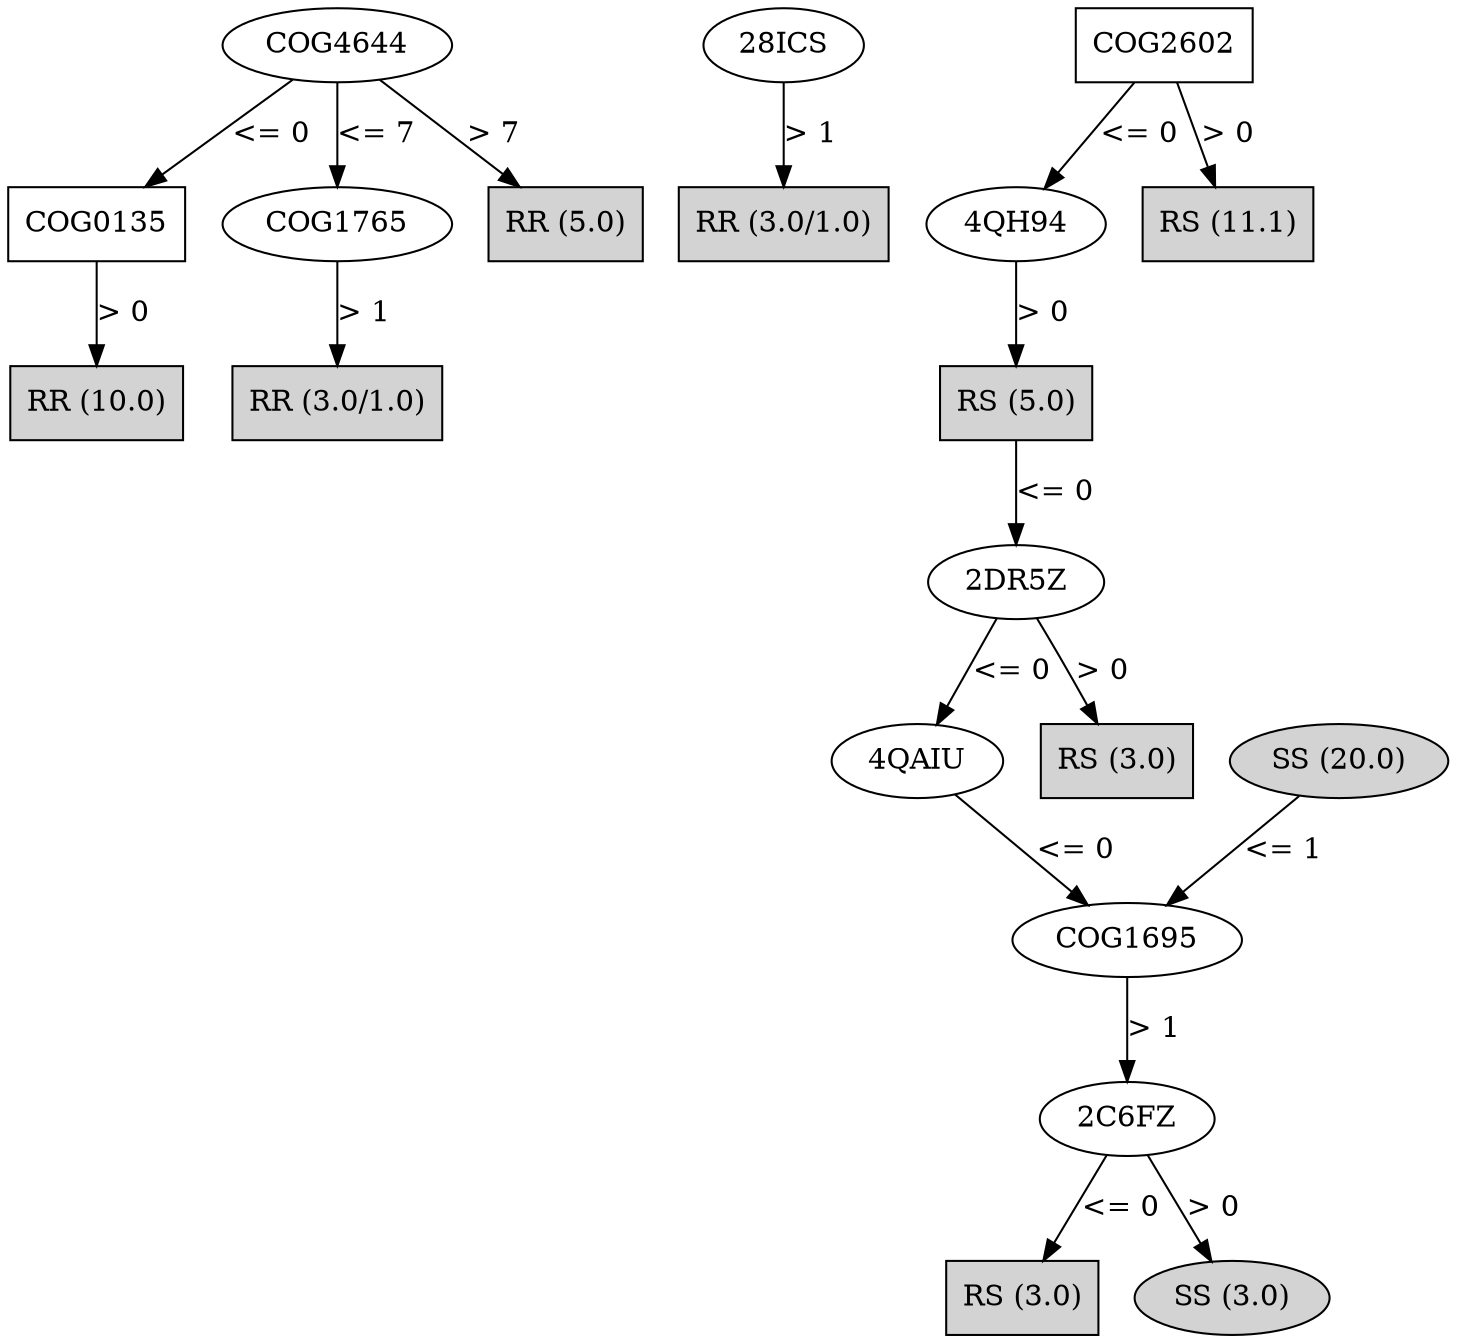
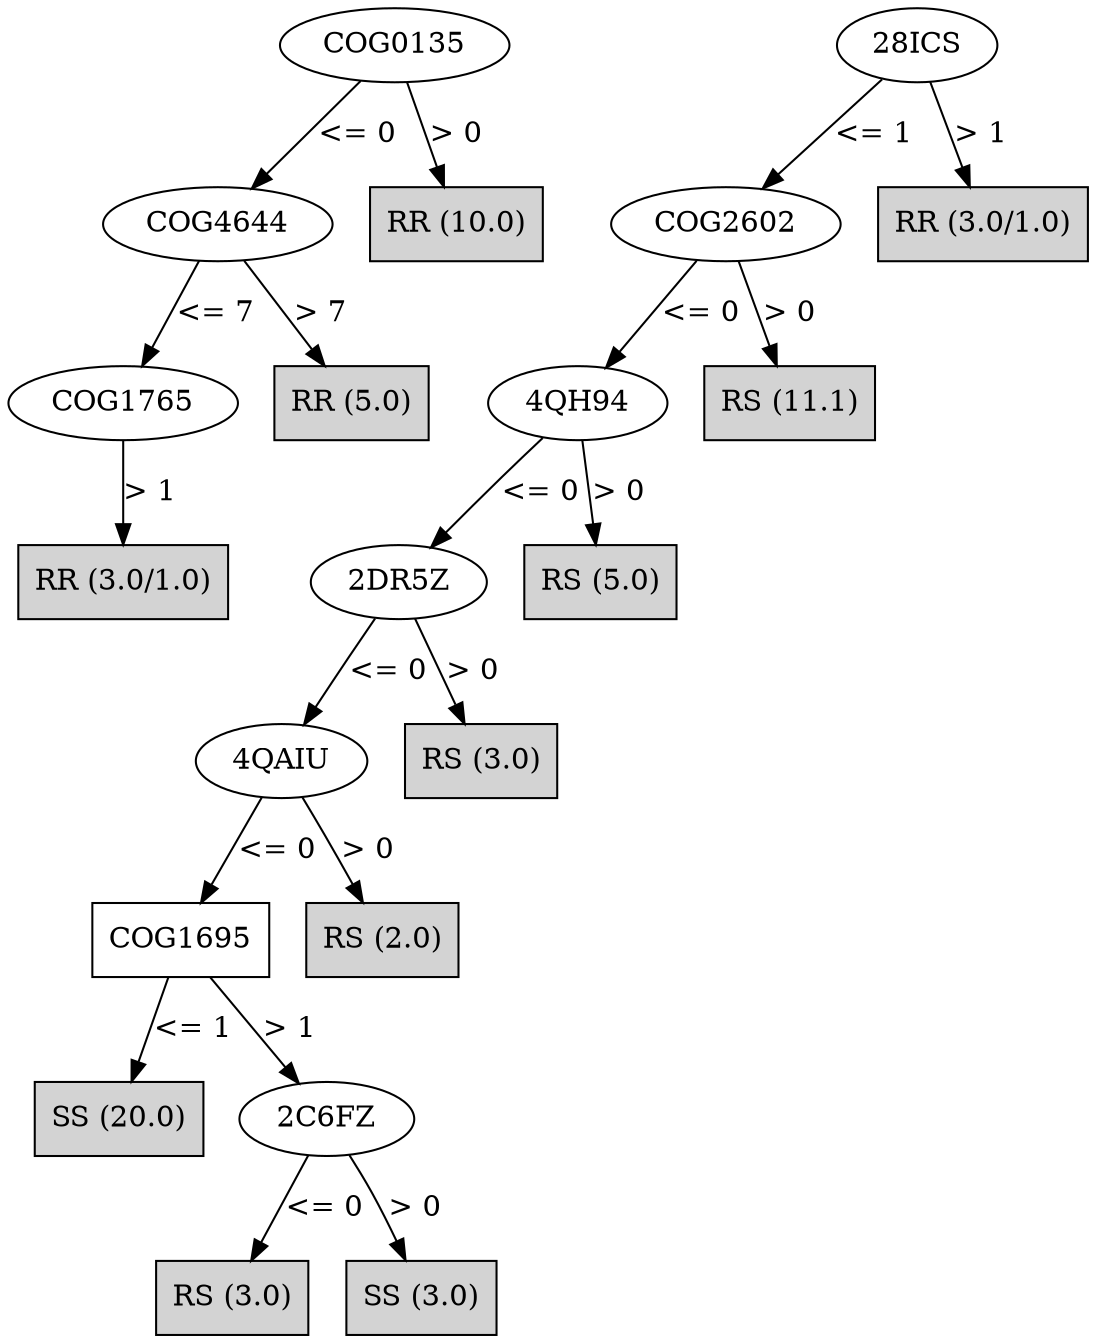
node "COG2602": shape box -> ellipse
edge "COG4644" -> "COG0135": reversed
edge "28ICS" -> "COG2602": added, label "<= 1"
node "COG0135": shape box -> ellipse
edge "RS (5.0)" -> "2DR5Z": now "4QH94" -> "2DR5Z"
node "SS (20.0)": shape ellipse -> box
edge "SS (20.0)" -> "COG1695": reversed
node "RS (2.0)": added
node "COG1695": shape ellipse -> box
node "SS (3.0)": shape ellipse -> box
